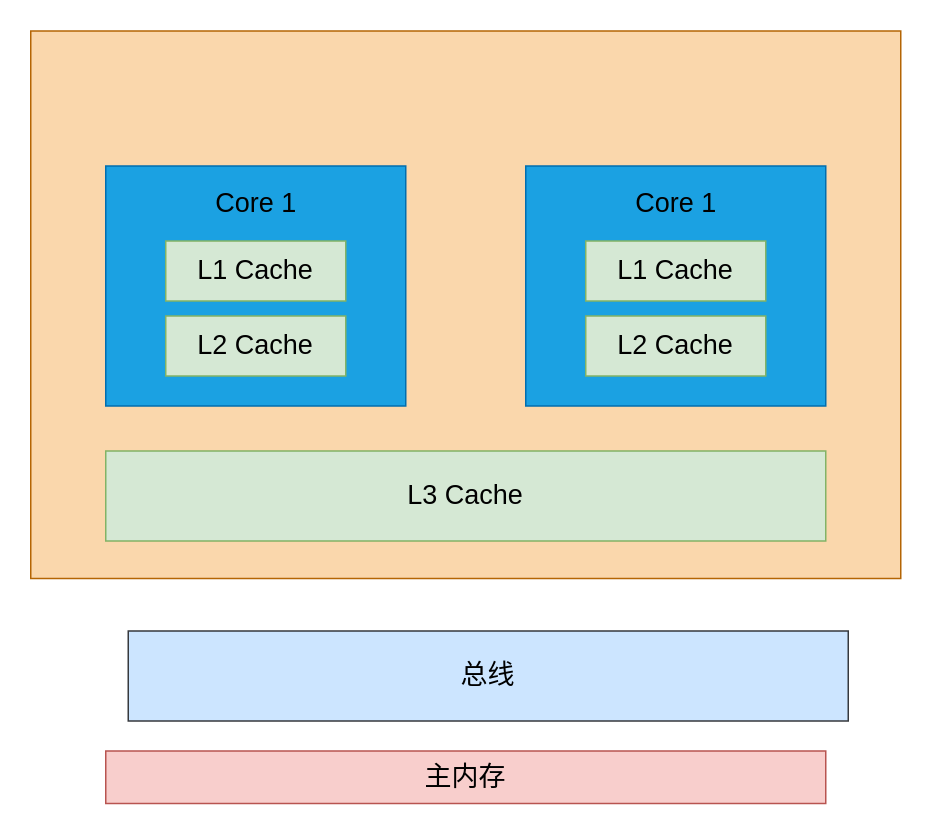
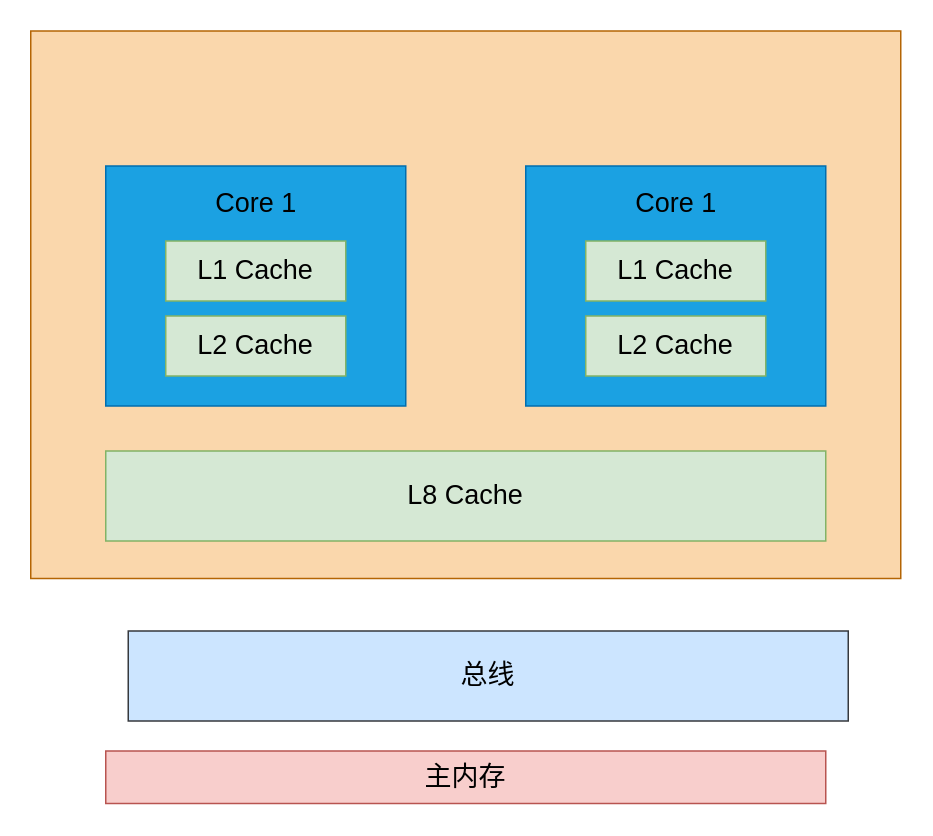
node "L3 Cache": label "L3 Cache" -> "L8 Cache"
